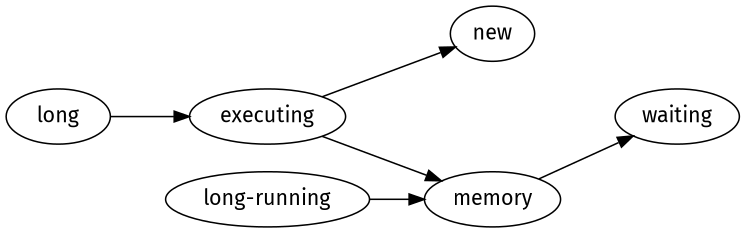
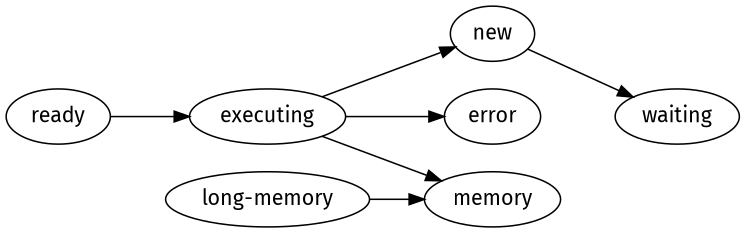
node "long": label "long" -> "ready"
node "error": added
edge "memory" -> "waiting": now "new" -> "waiting"
node "long-running": label "long-running" -> "long-memory"
